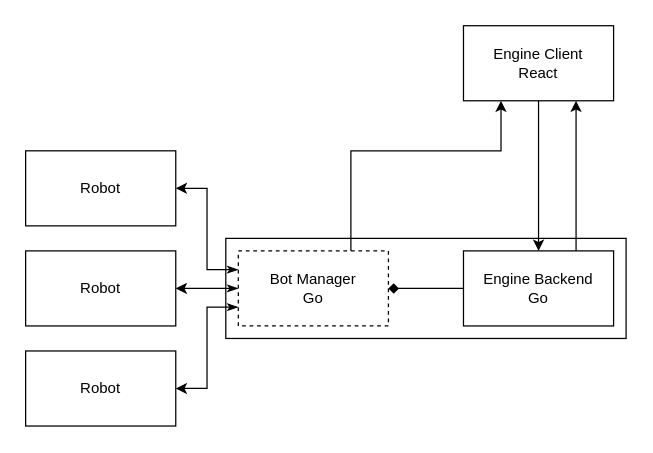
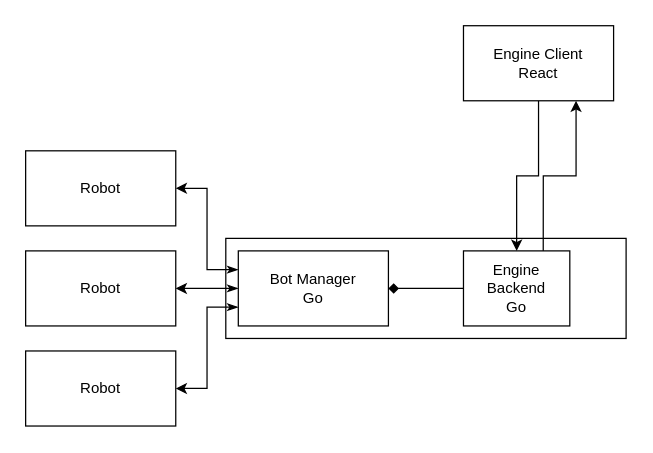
edge "Bot Manager Go" -> "Engine Client React": removed
node "Bot Manager Go": style dashed -> solid
node "Engine Backend Go": size 150x75 -> 106x75
